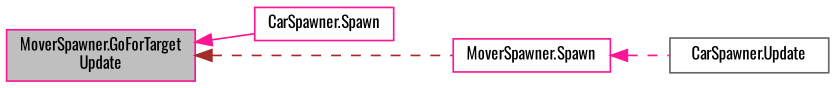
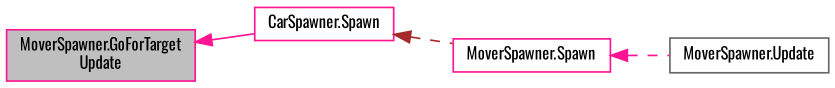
edge "MoverSpawner.Spawn" -> "MoverSpawner.GoForTarget Update": now "MoverSpawner.Spawn" -> "CarSpawner.Spawn"
node "CarSpawner.Update": label "CarSpawner.Update" -> "MoverSpawner.Update"
